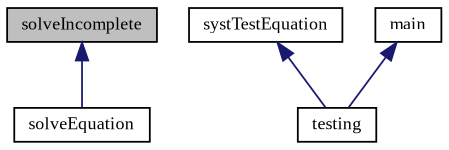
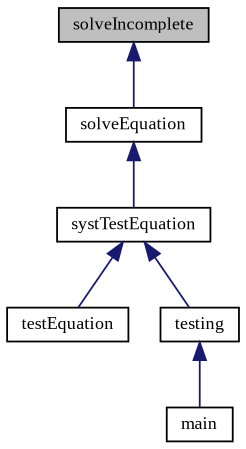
edge "testing" -> "main": reversed
edge "systTestEquation" -> "solveEquation": added
node "testEquation": added
